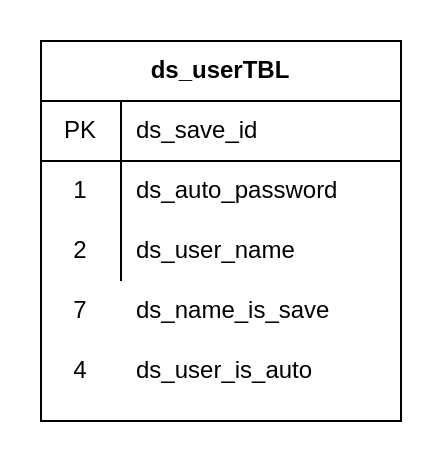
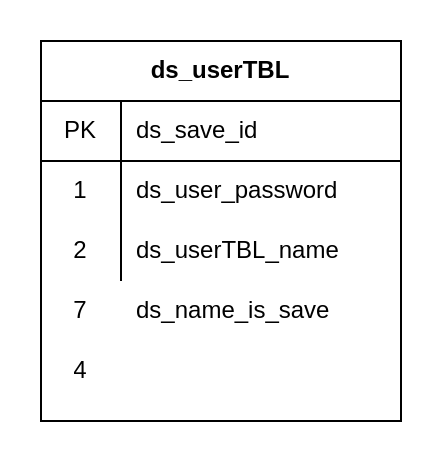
node "ds_auto_password": label "ds_auto_password" -> "ds_user_password"
node "ds_user_name": label "ds_user_name" -> "ds_userTBL_name"
node "ds_user_is_auto": removed
